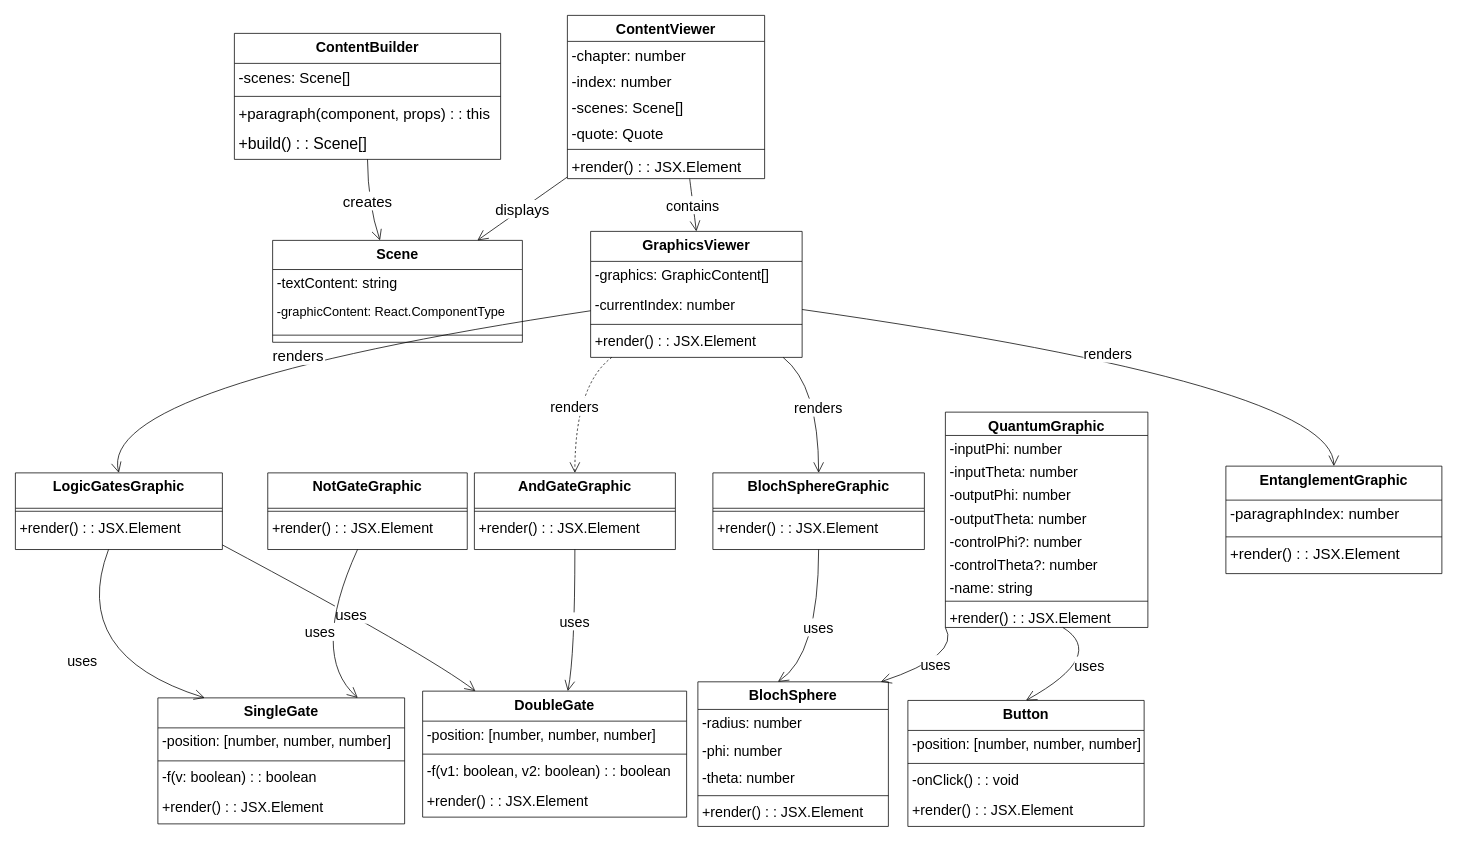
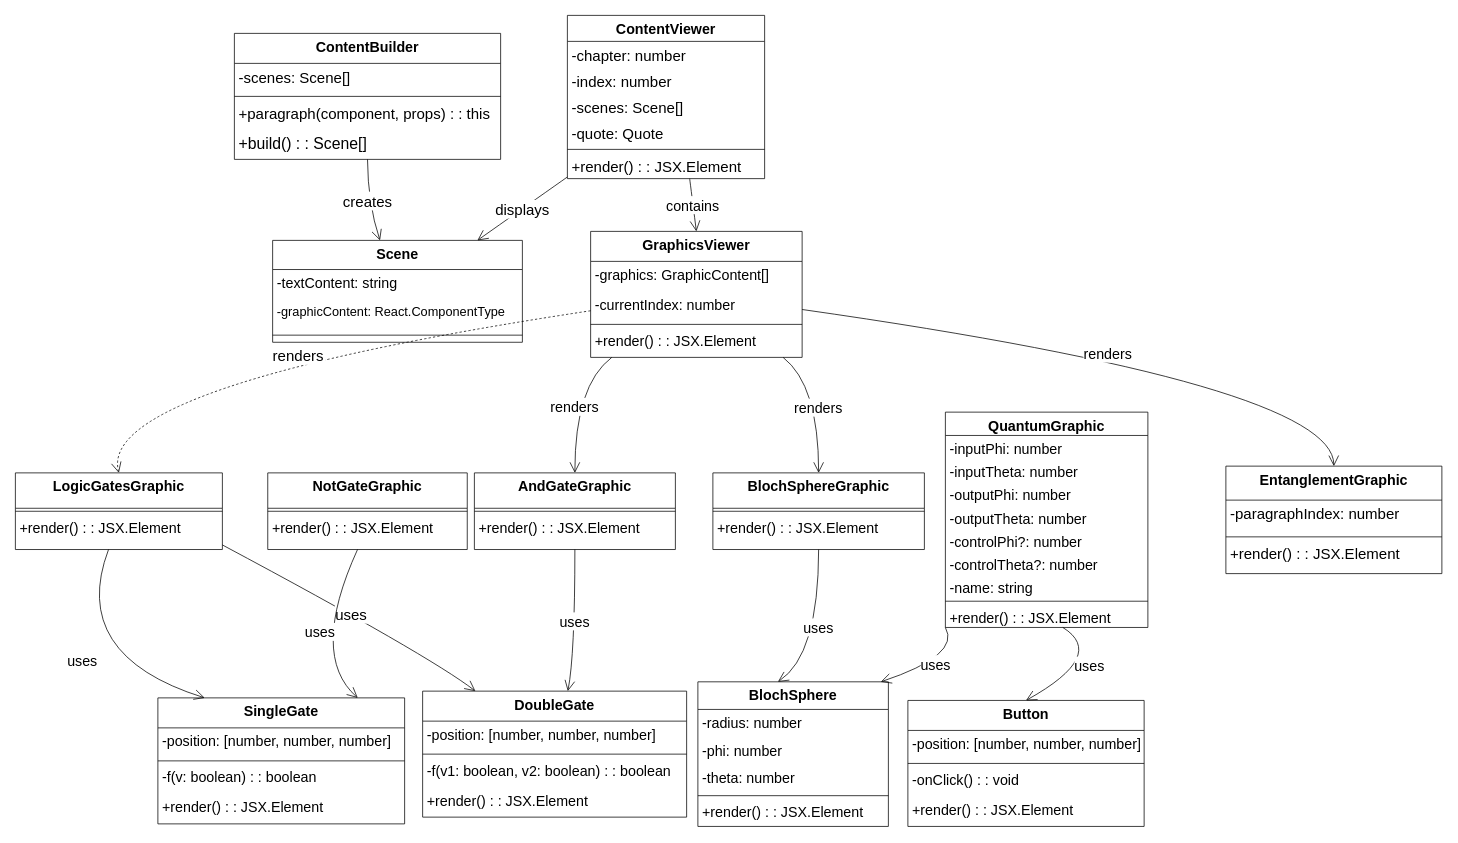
edge "GraphicsViewer" -> "LogicGatesGraphic": style solid -> dashed
edge "GraphicsViewer" -> "AndGateGraphic": style dashed -> solid
